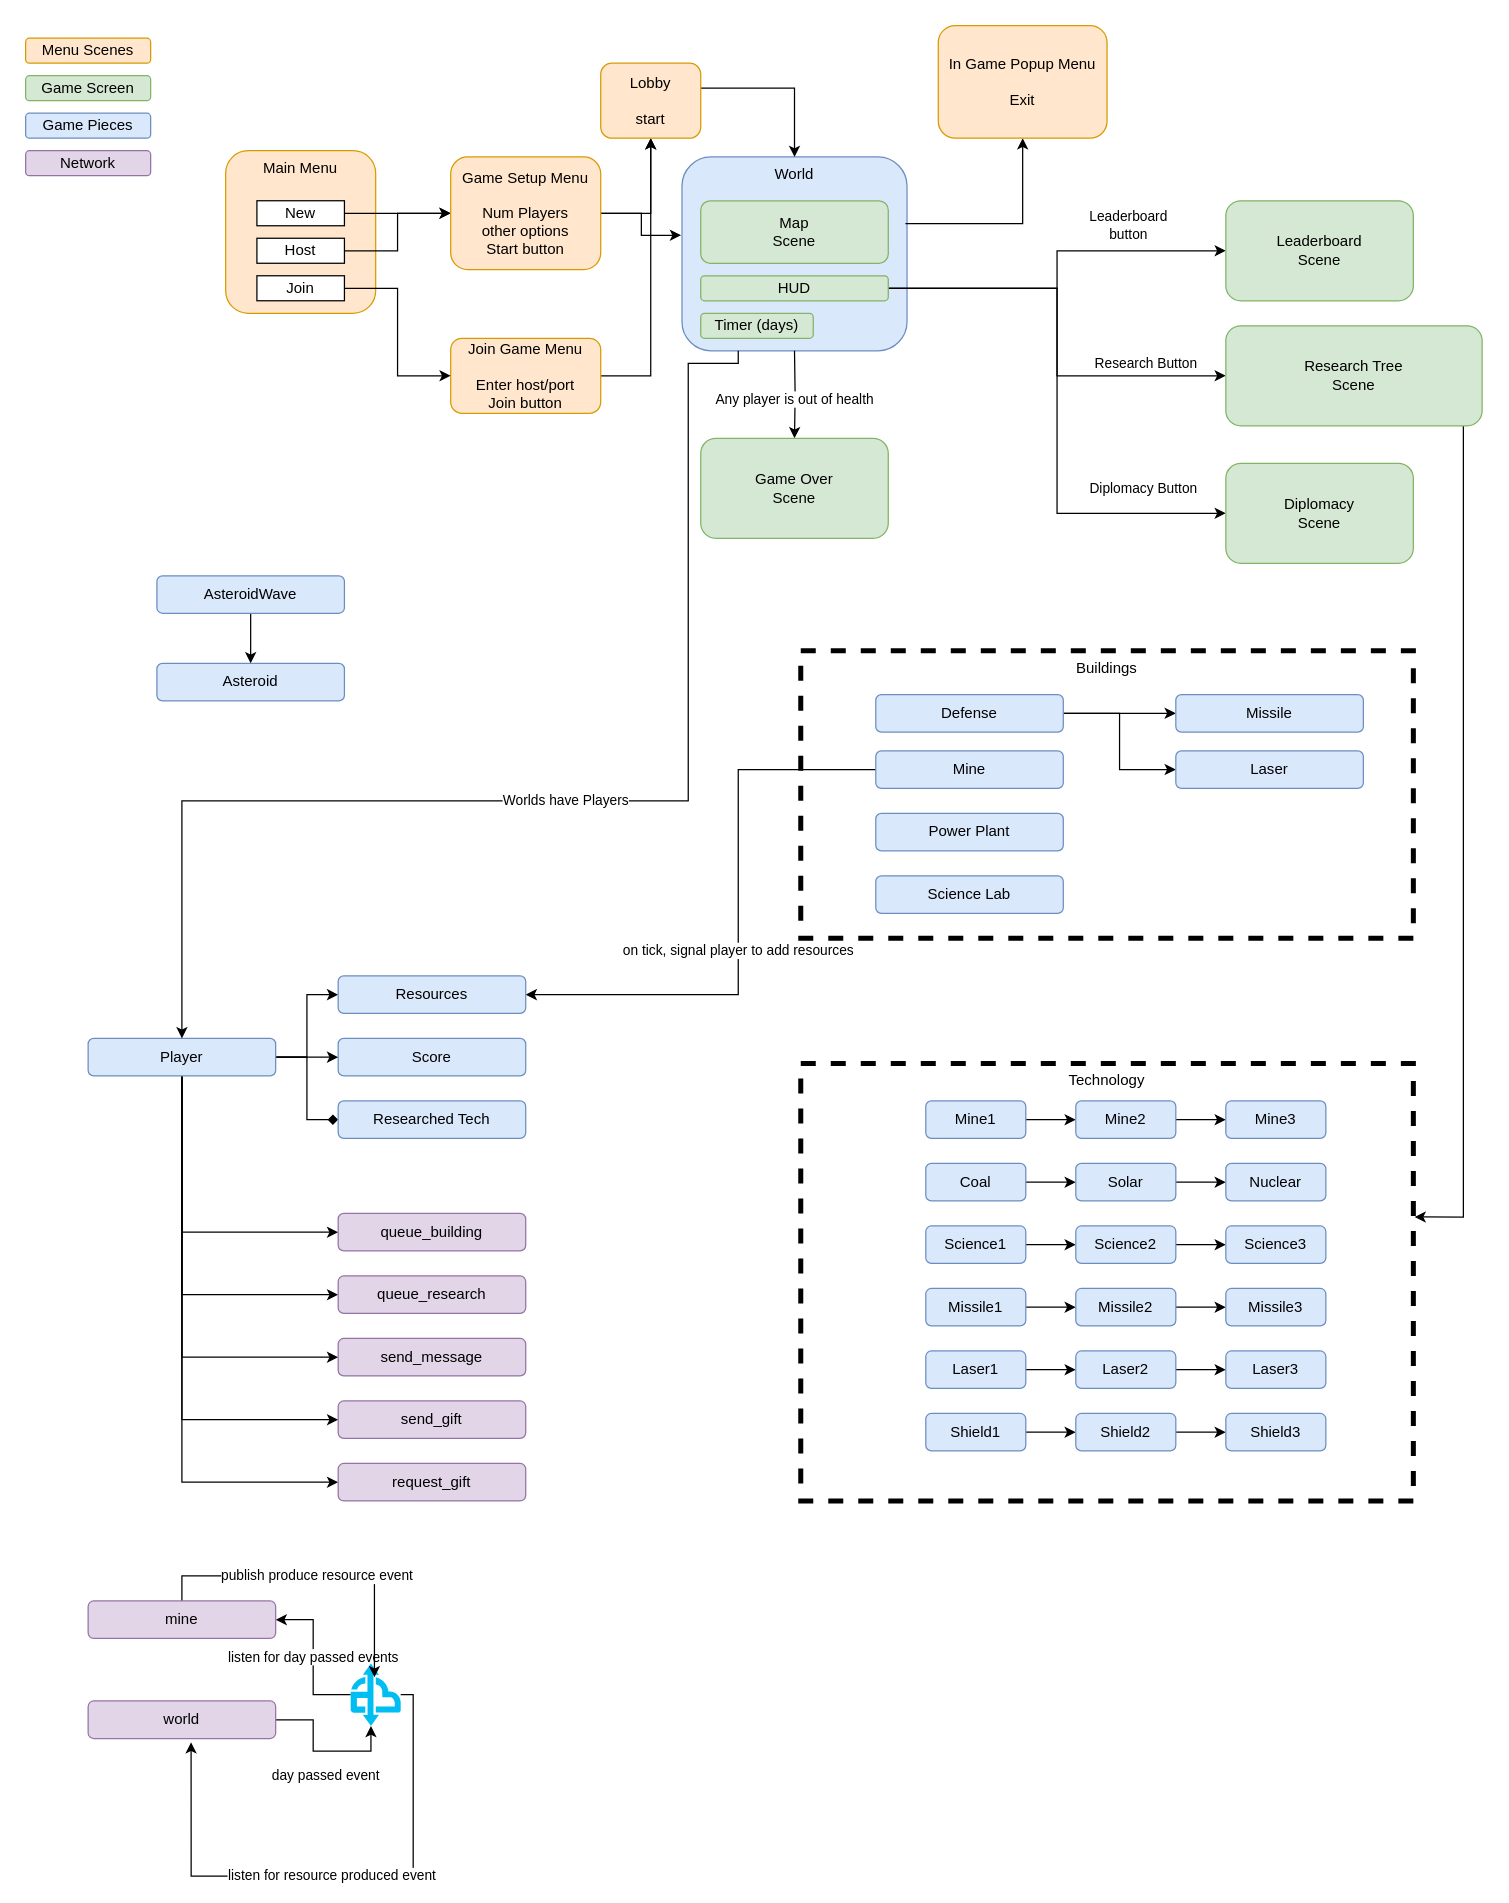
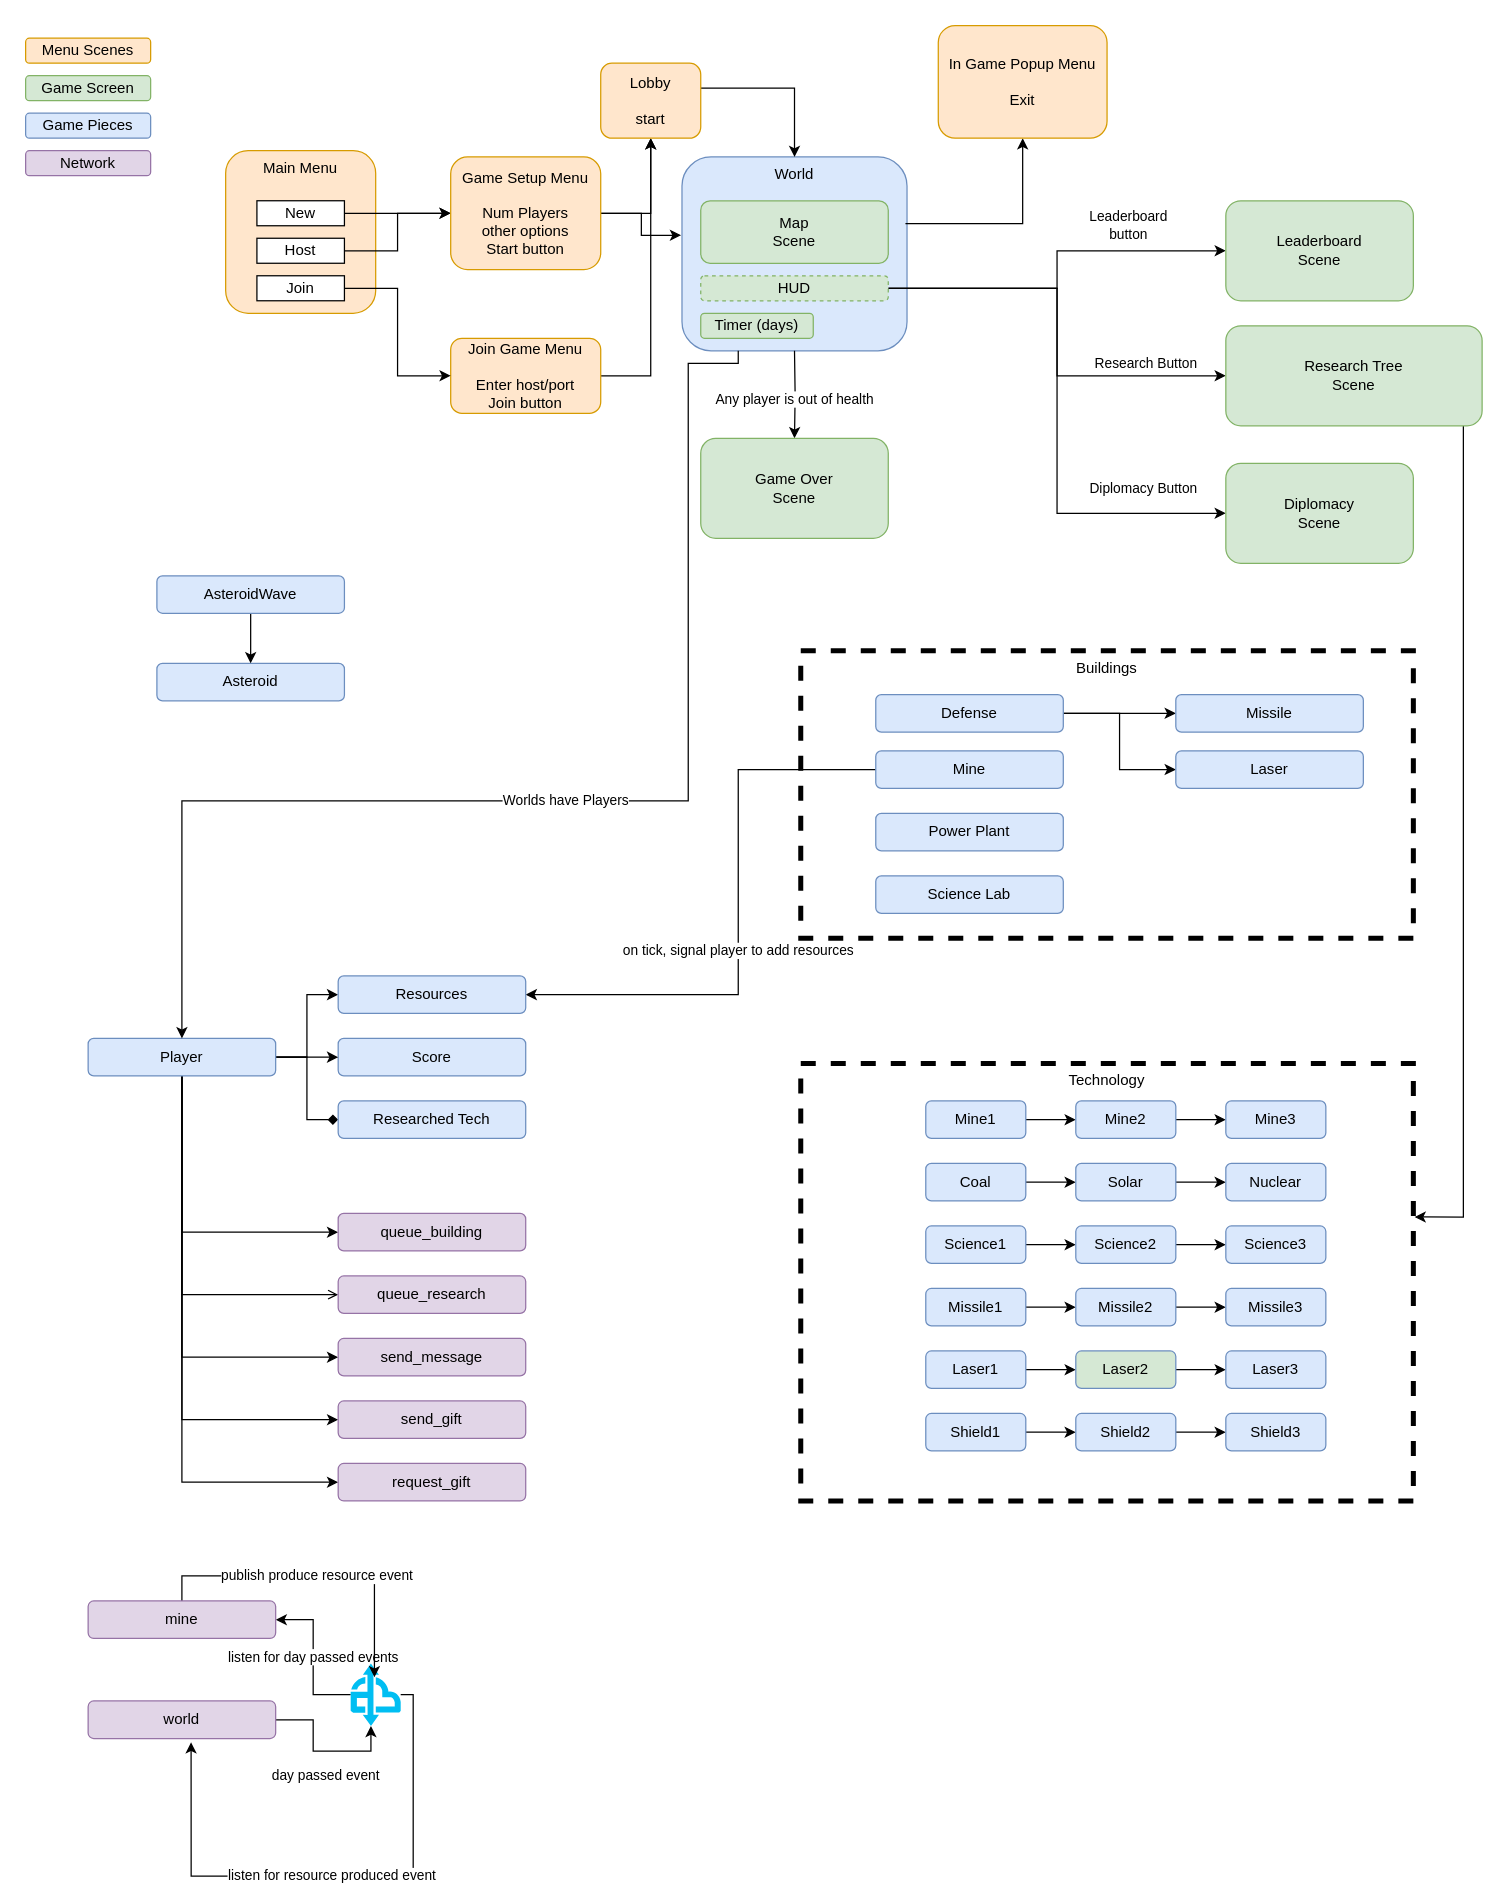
node "HUD": style solid -> dashed
edge "Player" -> "queue_research": arrowhead classic -> open
node "Laser2": fillcolor #dae8fc -> #d5e8d4
